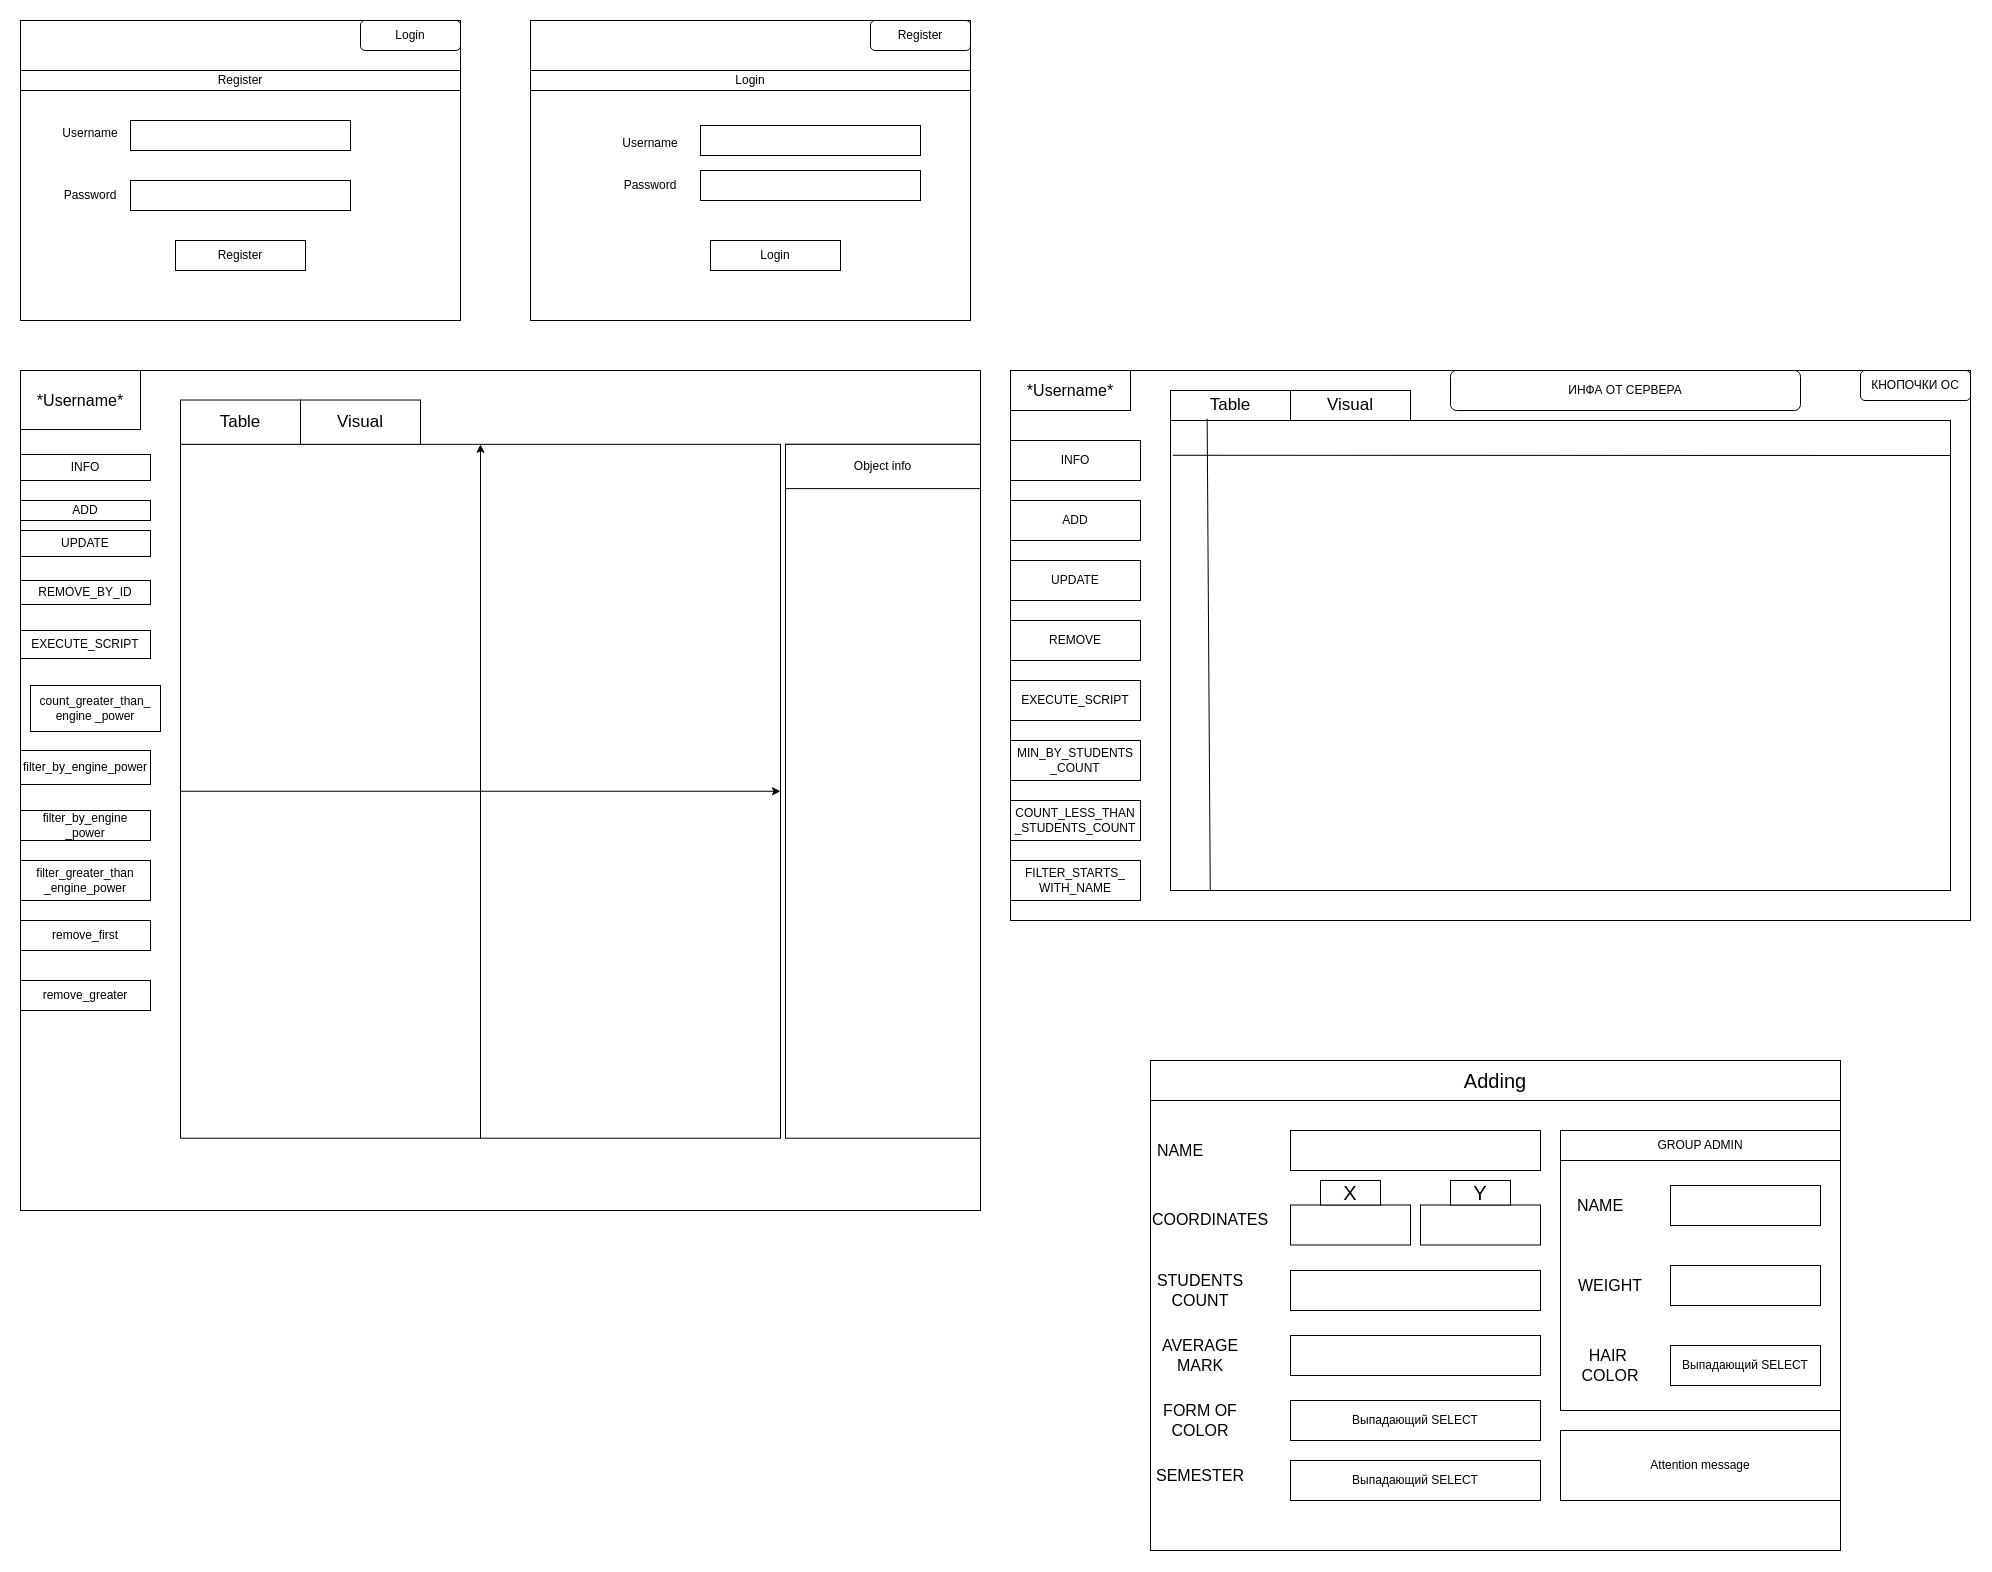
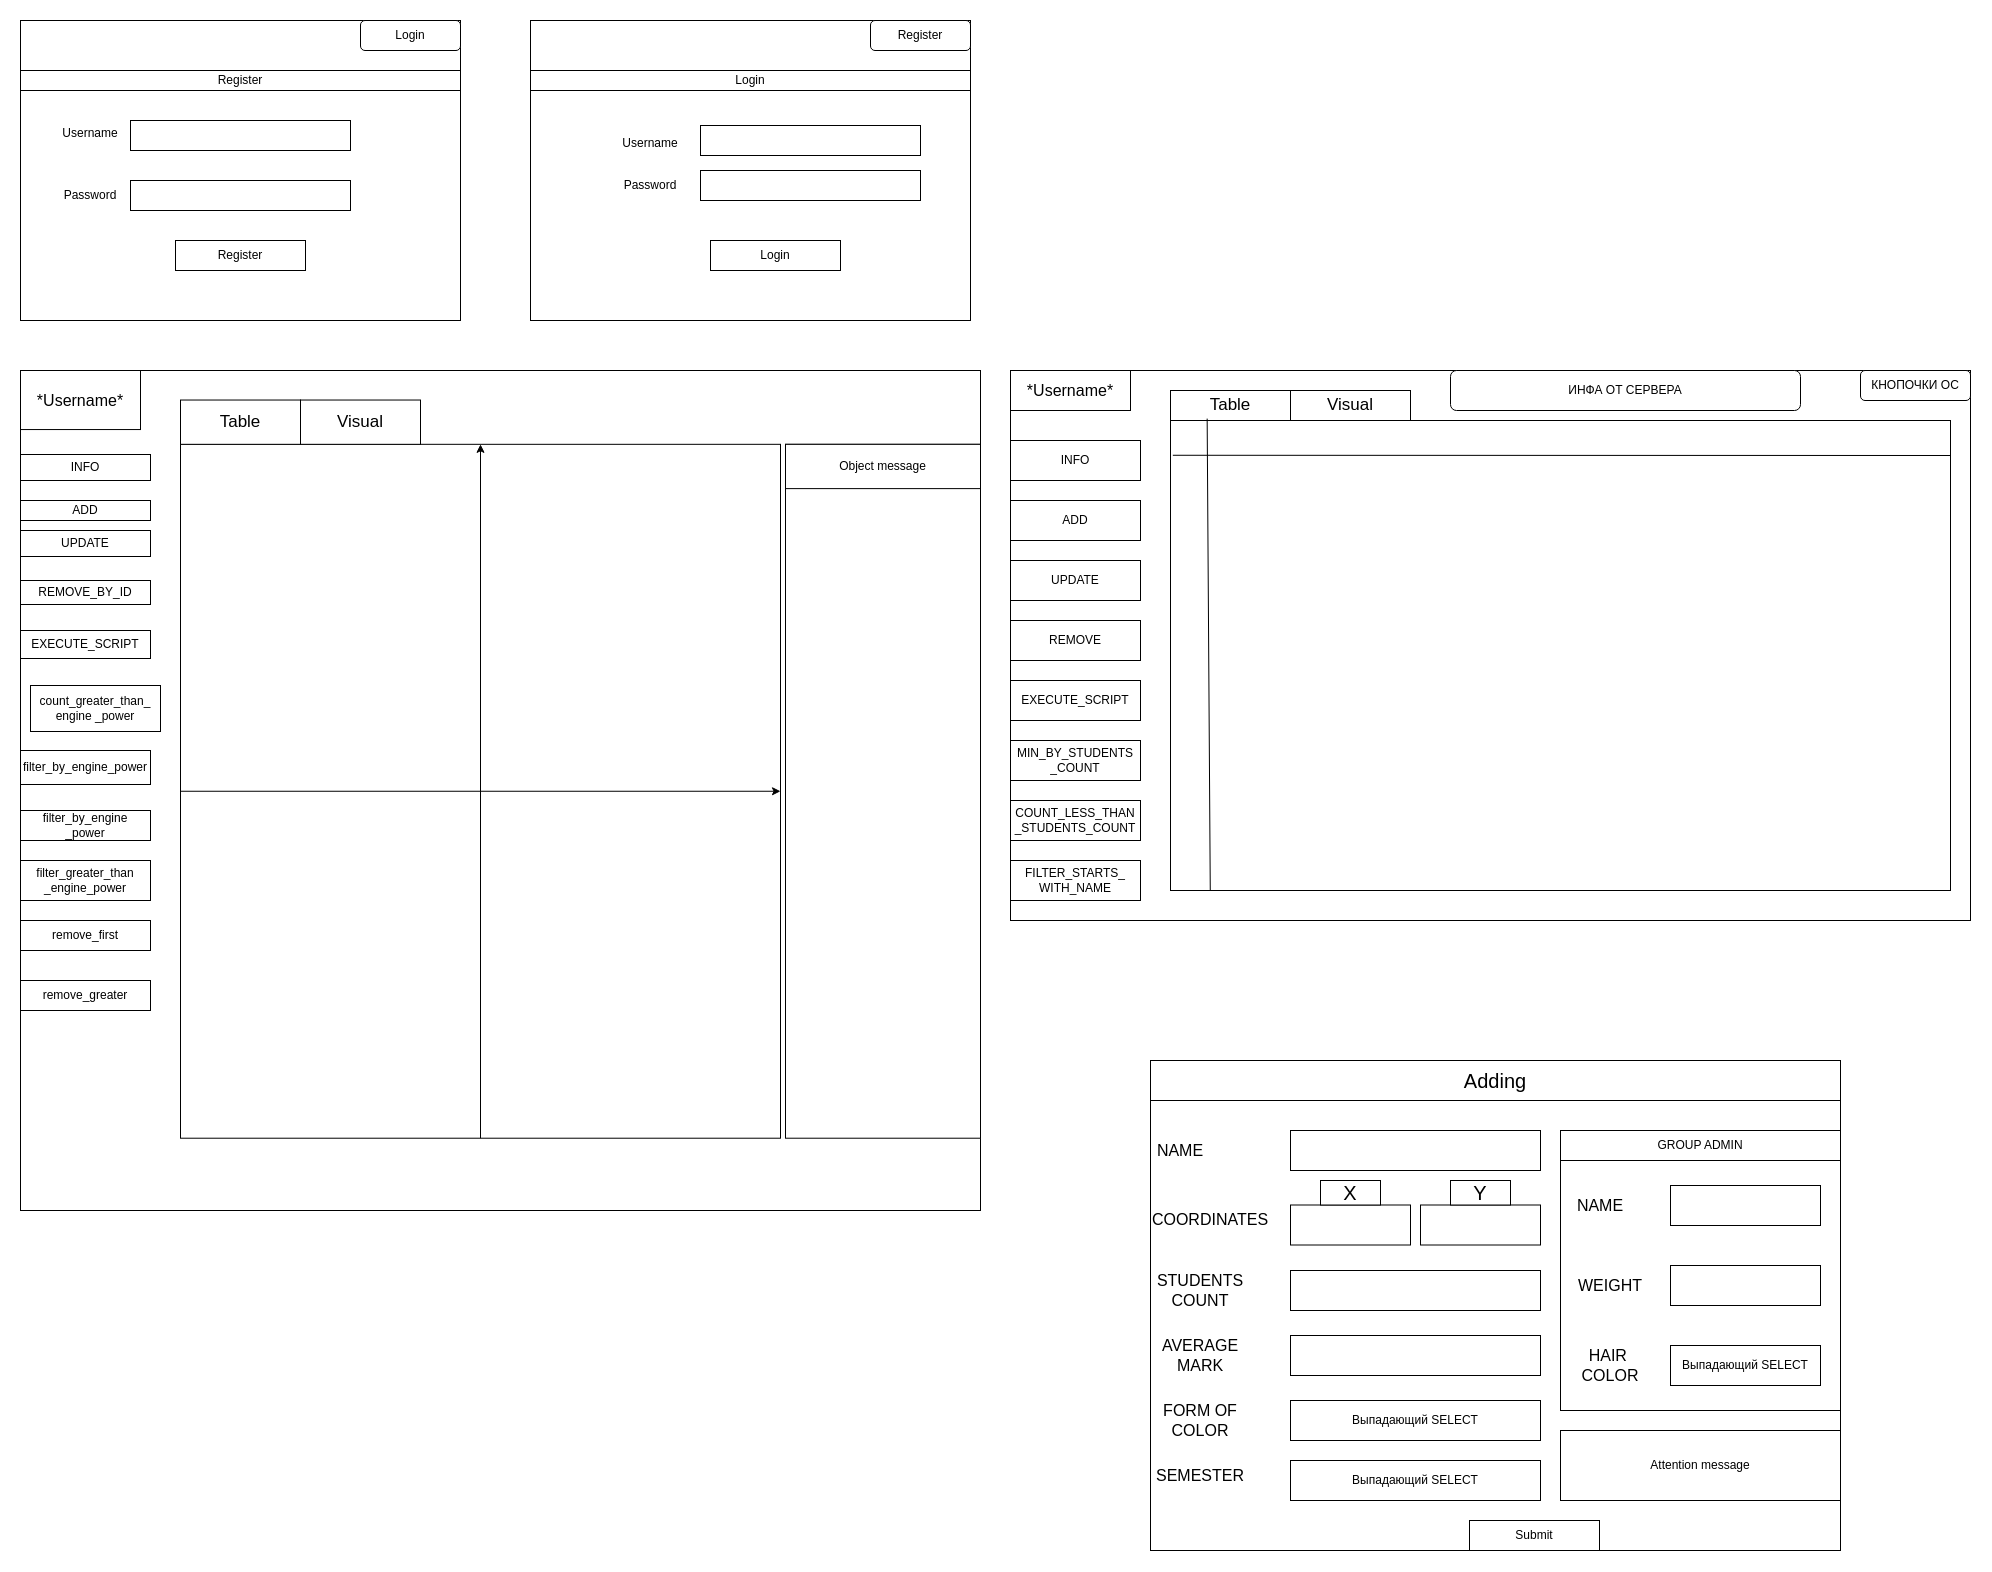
node "Object info": label "Object info" -> "Object message"
node "Submit": added
